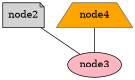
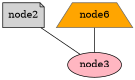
node "node4": label "node4" -> "node6"
